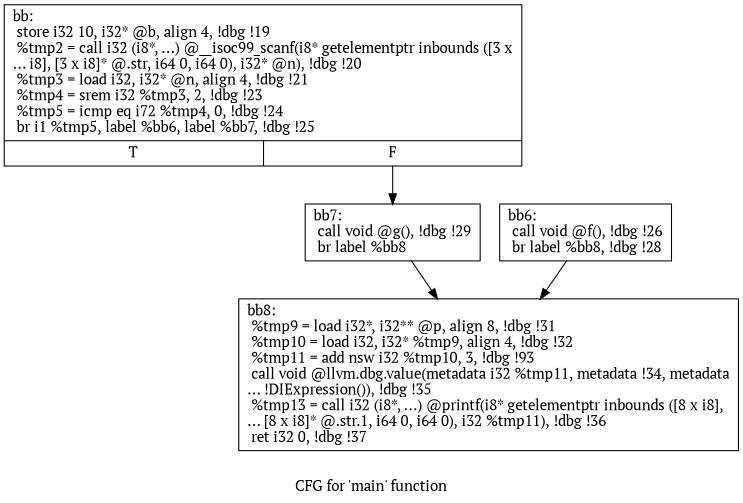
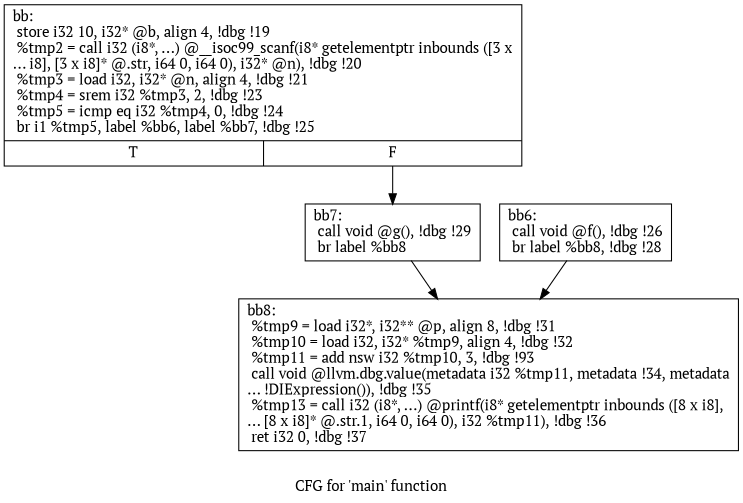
node "bb:": text "%tmp5 = icmp eq i72 %tmp4, 0, !dbg !24" -> "%tmp5 = icmp eq i32 %tmp4, 0, !dbg !24"
